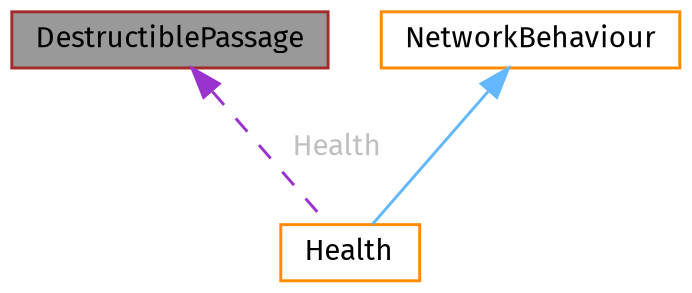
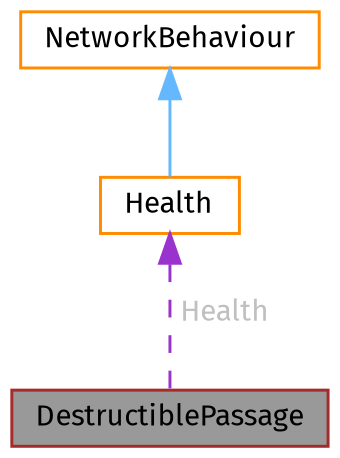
edge "Health" -> "DestructiblePassage": reversed
